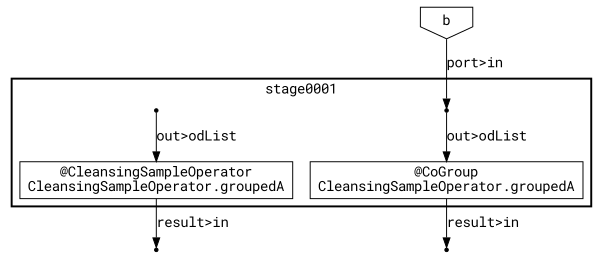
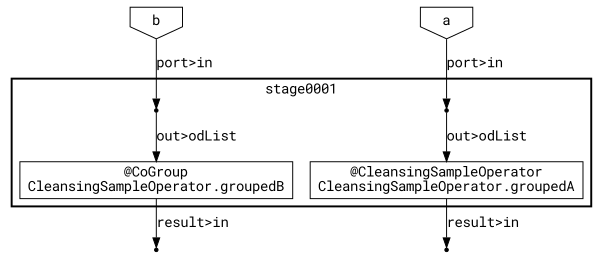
node "a": added
node "@CoGroup CleansingSampleOperator.groupedA": label "@CoGroup CleansingSampleOperator.groupedA" -> "@CoGroup CleansingSampleOperator.groupedB"
